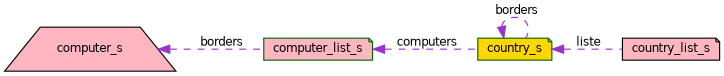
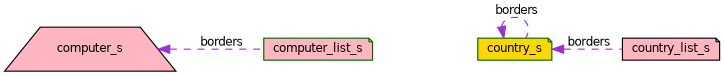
edge "country_list_s" -> "country_s": label " liste" -> " borders"
edge "country_s" -> "computer_list_s": removed, label "computers"
